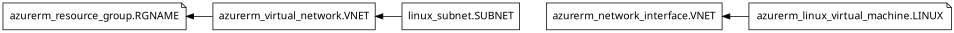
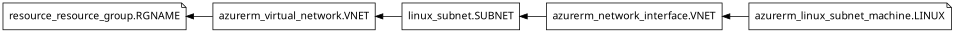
node "azurerm_resource_group.RGNAME": label "azurerm_resource_group.RGNAME" -> "resource_resource_group.RGNAME"
edge "azurerm_network_interface.VNET" -> "linux_subnet.SUBNET": added
node "azurerm_linux_virtual_machine.LINUX": label "azurerm_linux_virtual_machine.LINUX" -> "azurerm_linux_subnet_machine.LINUX"
